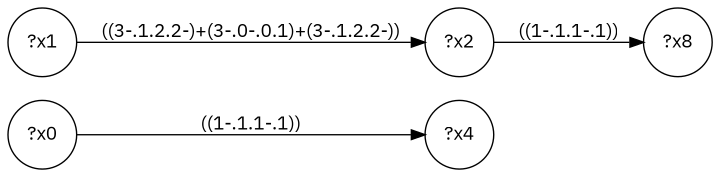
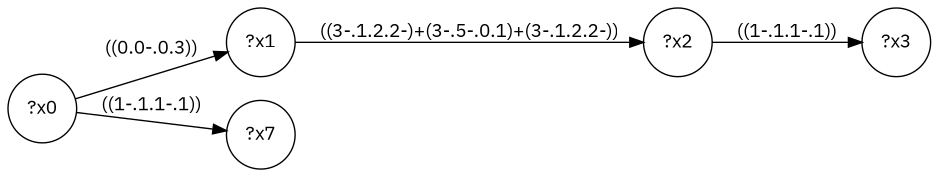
edge "?x1" -> "?x2": label "((3-.1.2.2-)+(3-.0-.0.1)+(3-.1.2.2-))" -> "((3-.1.2.2-)+(3-.5-.0.1)+(3-.1.2.2-))"
node "?x8": label "?x8" -> "?x3"
edge "?x0" -> "?x1": added, label "((0.0-.0.3))"
node "?x4": label "?x4" -> "?x7"
